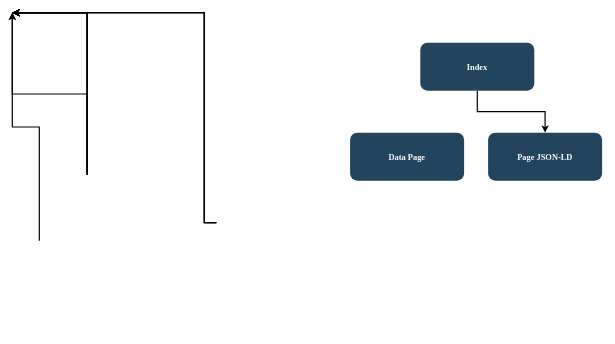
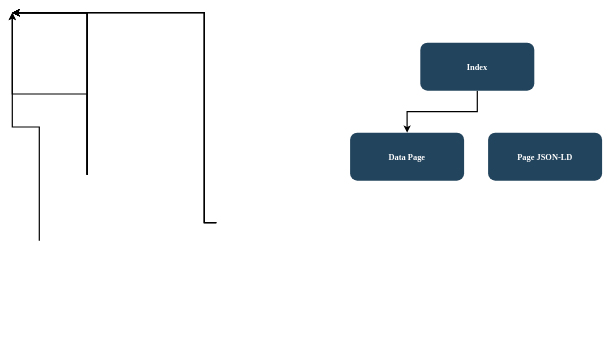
edge "Index" -> "Data Page": added
edge "Index" -> "Page JSON-LD": removed
